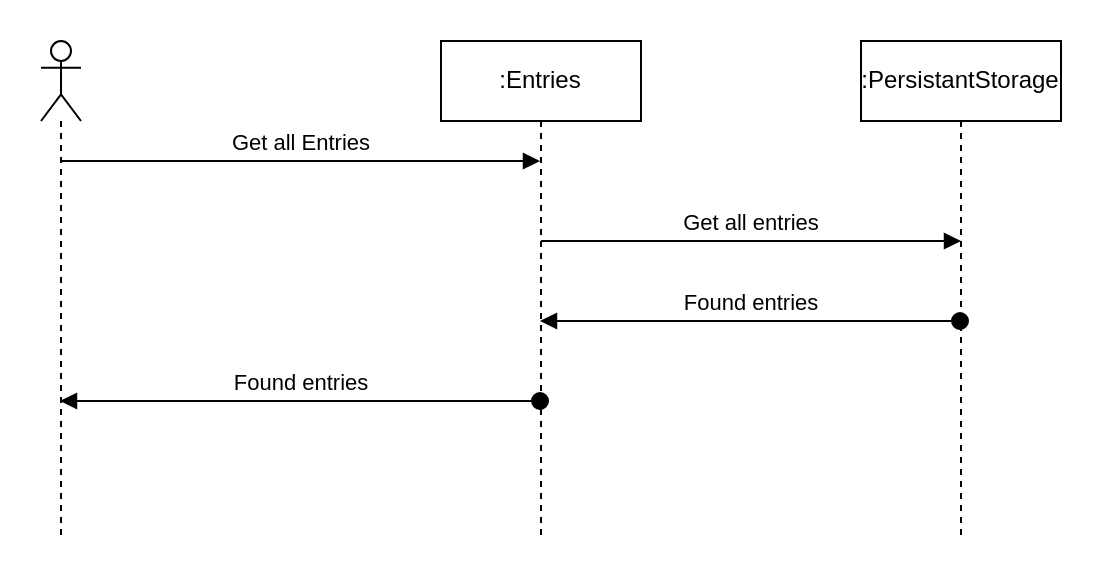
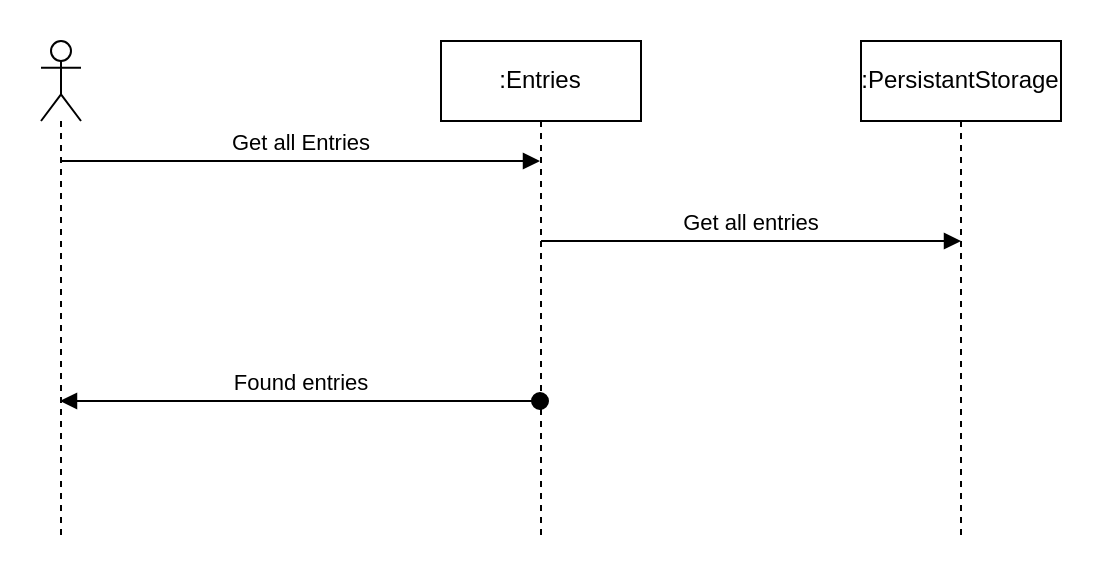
edge ":Entries" -- ":PersistantStorage": removed, label "Found entries"
